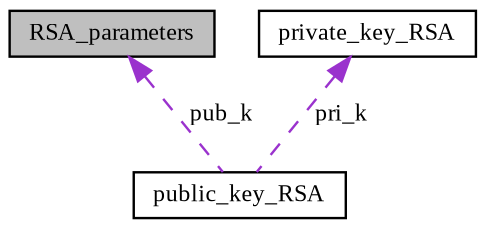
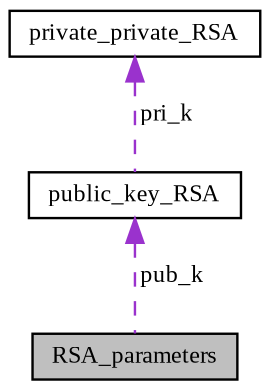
node "private_key_RSA": label "private_key_RSA" -> "private_private_RSA"
edge "public_key_RSA" -> "RSA_parameters": reversed
